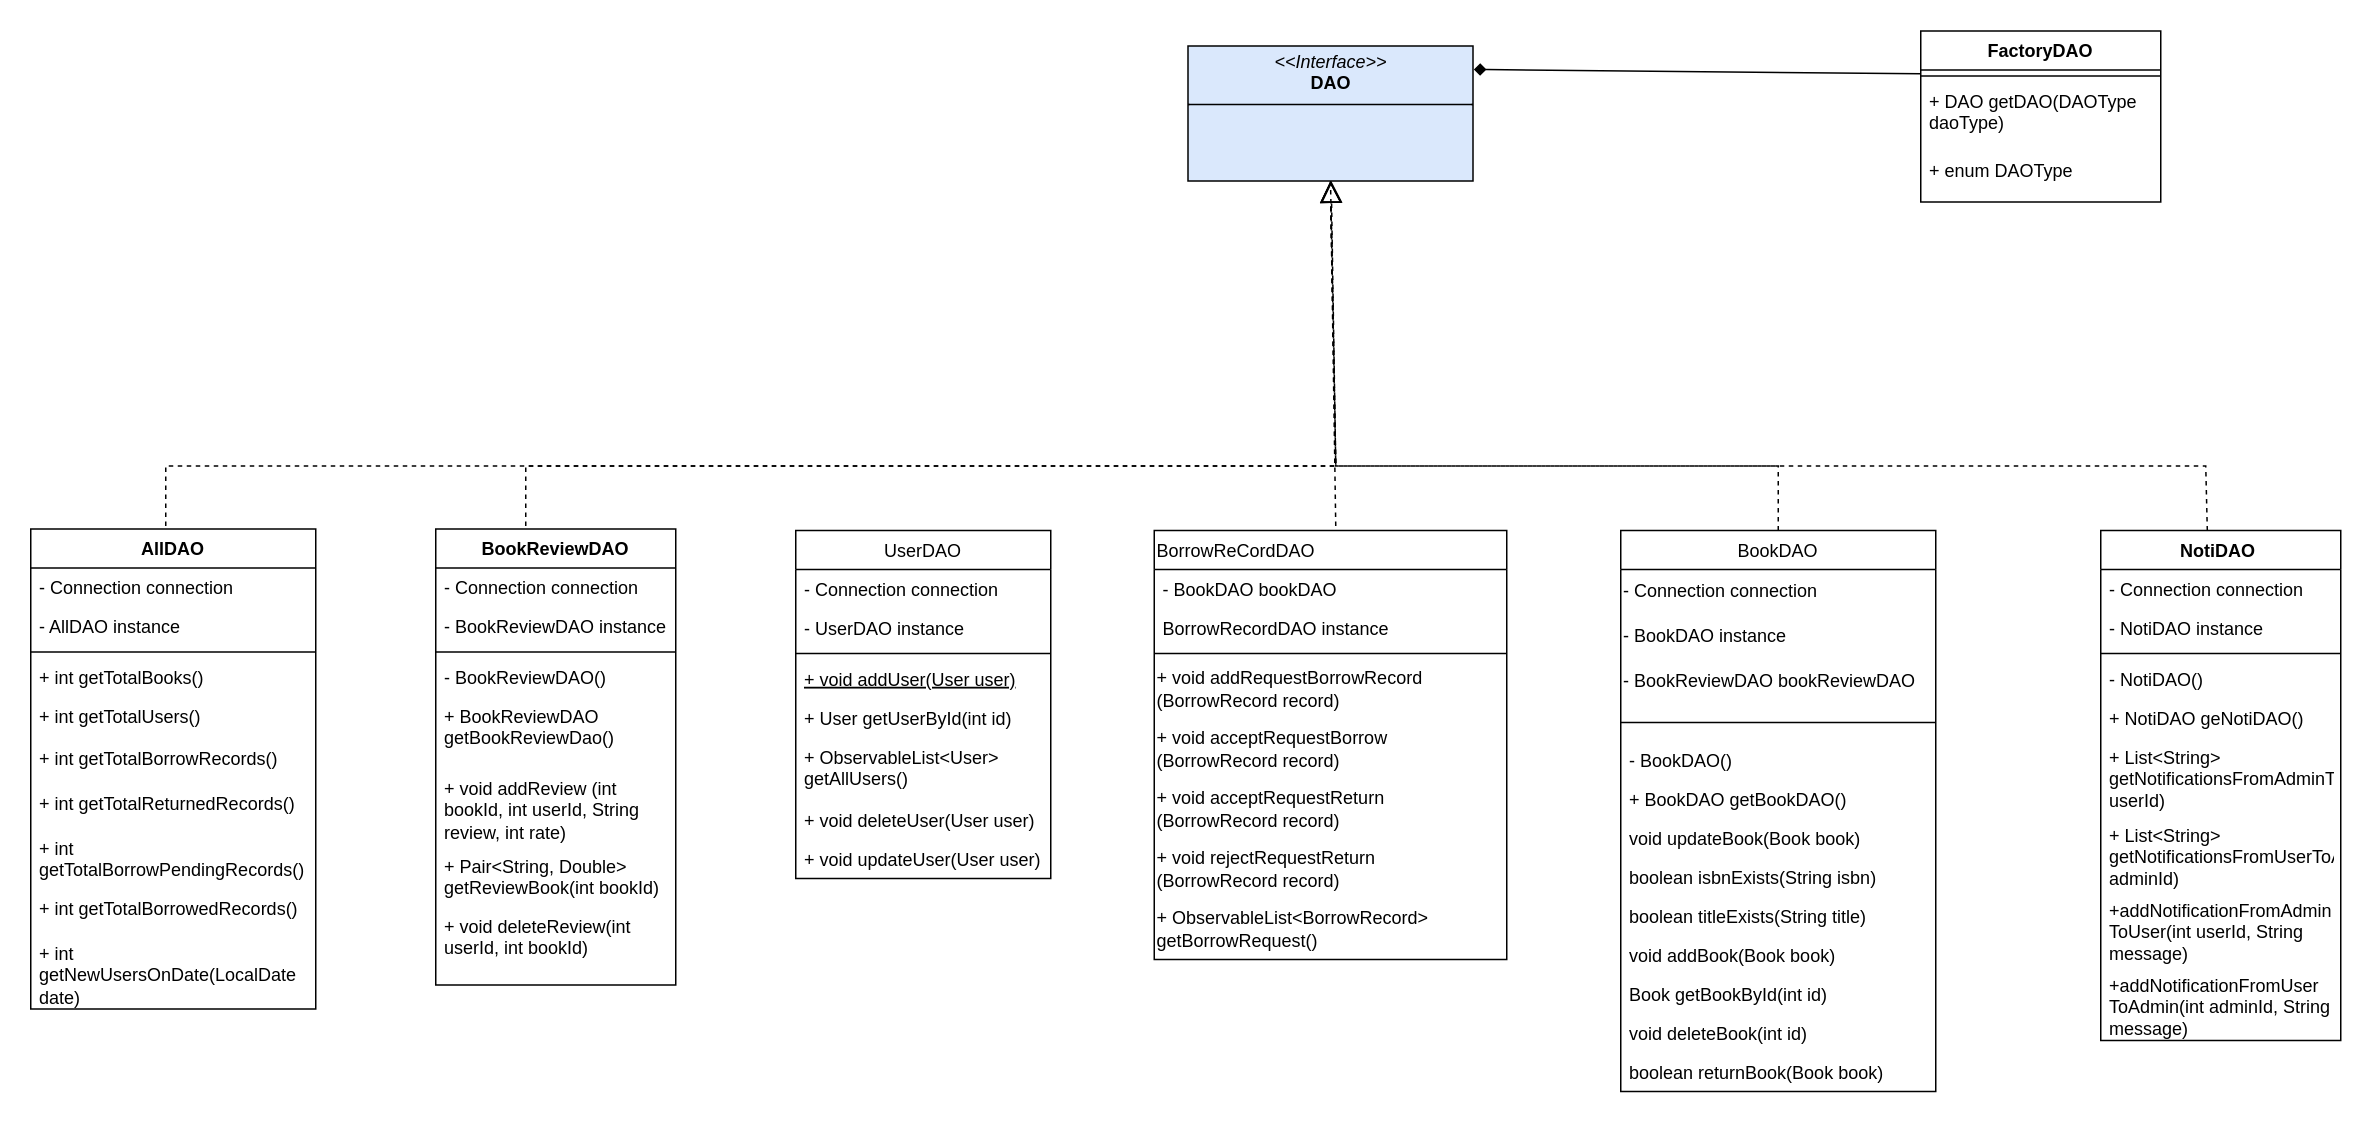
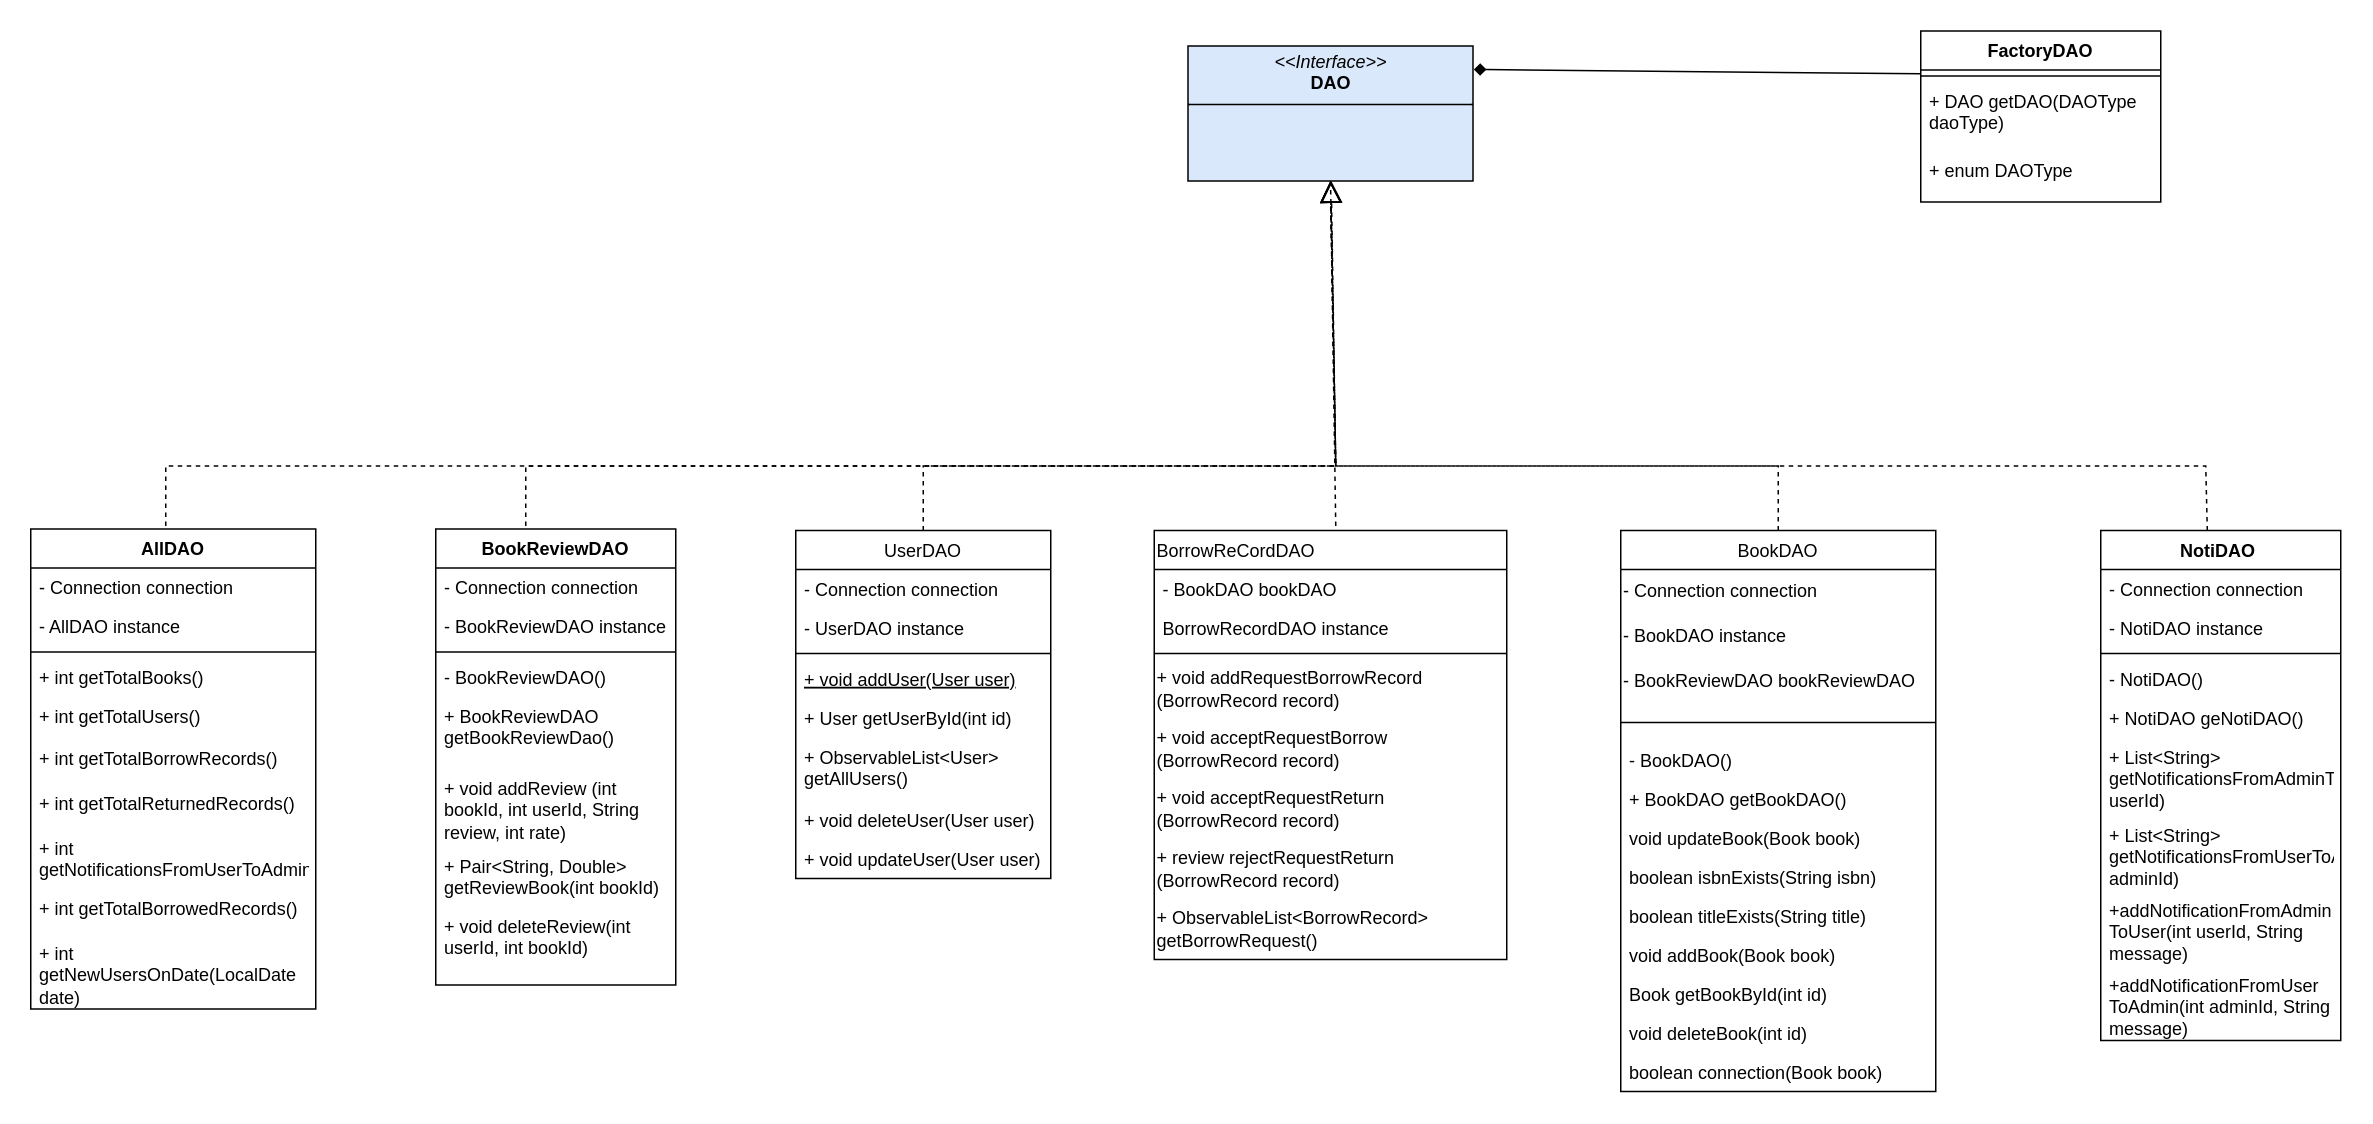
edge "UserDAO" -> "<<Interface>> DAO": added
node "+ int getTotalBorrowPendingRecords()": label "+ int getTotalBorrowPendingRecords()" -> "+ int getNotificationsFromUserToAdmin()"
node "+ void rejectRequestReturn (BorrowRecord record)": label "+ void rejectRequestReturn (BorrowRecord record)" -> "+ review rejectRequestReturn (BorrowRecord record)"
node "boolean returnBook(Book book)": label "boolean returnBook(Book book)" -> "boolean connection(Book book)"
